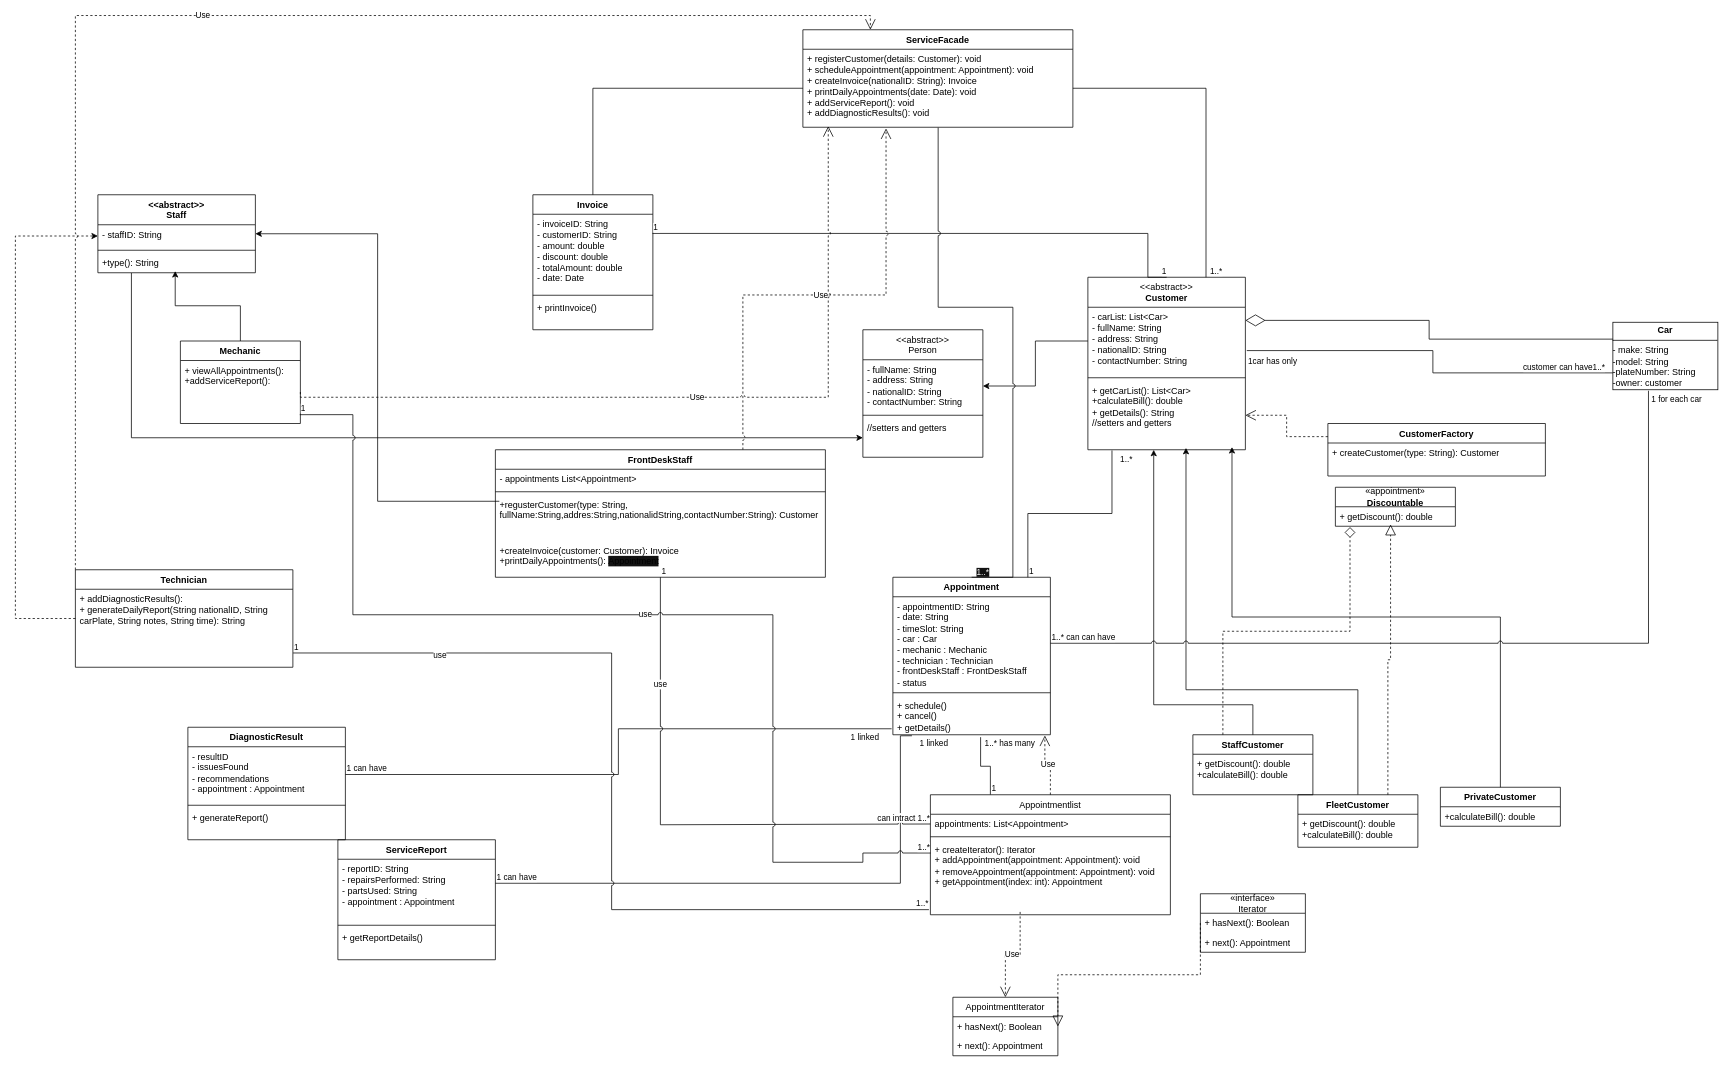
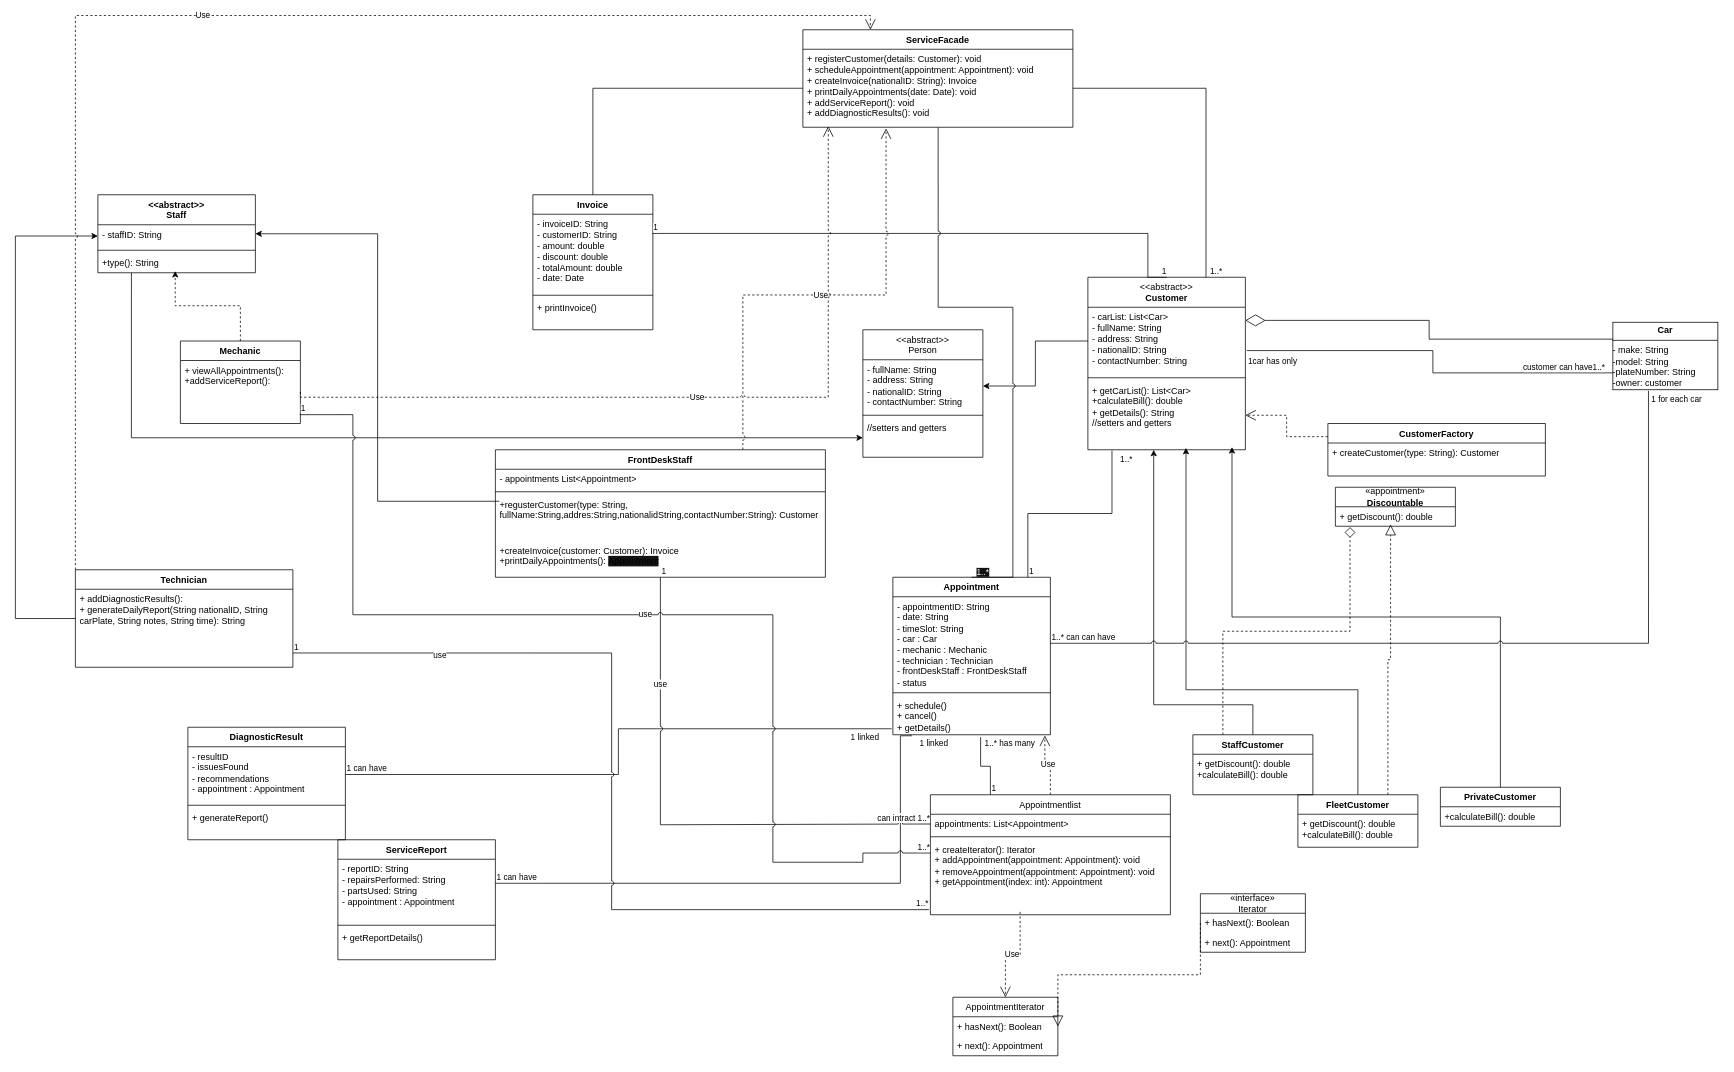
edge "Mechanic" -> "+type(): String": style solid -> dashed
edge "Technician" -> "- staffID: String": style dashed -> solid
